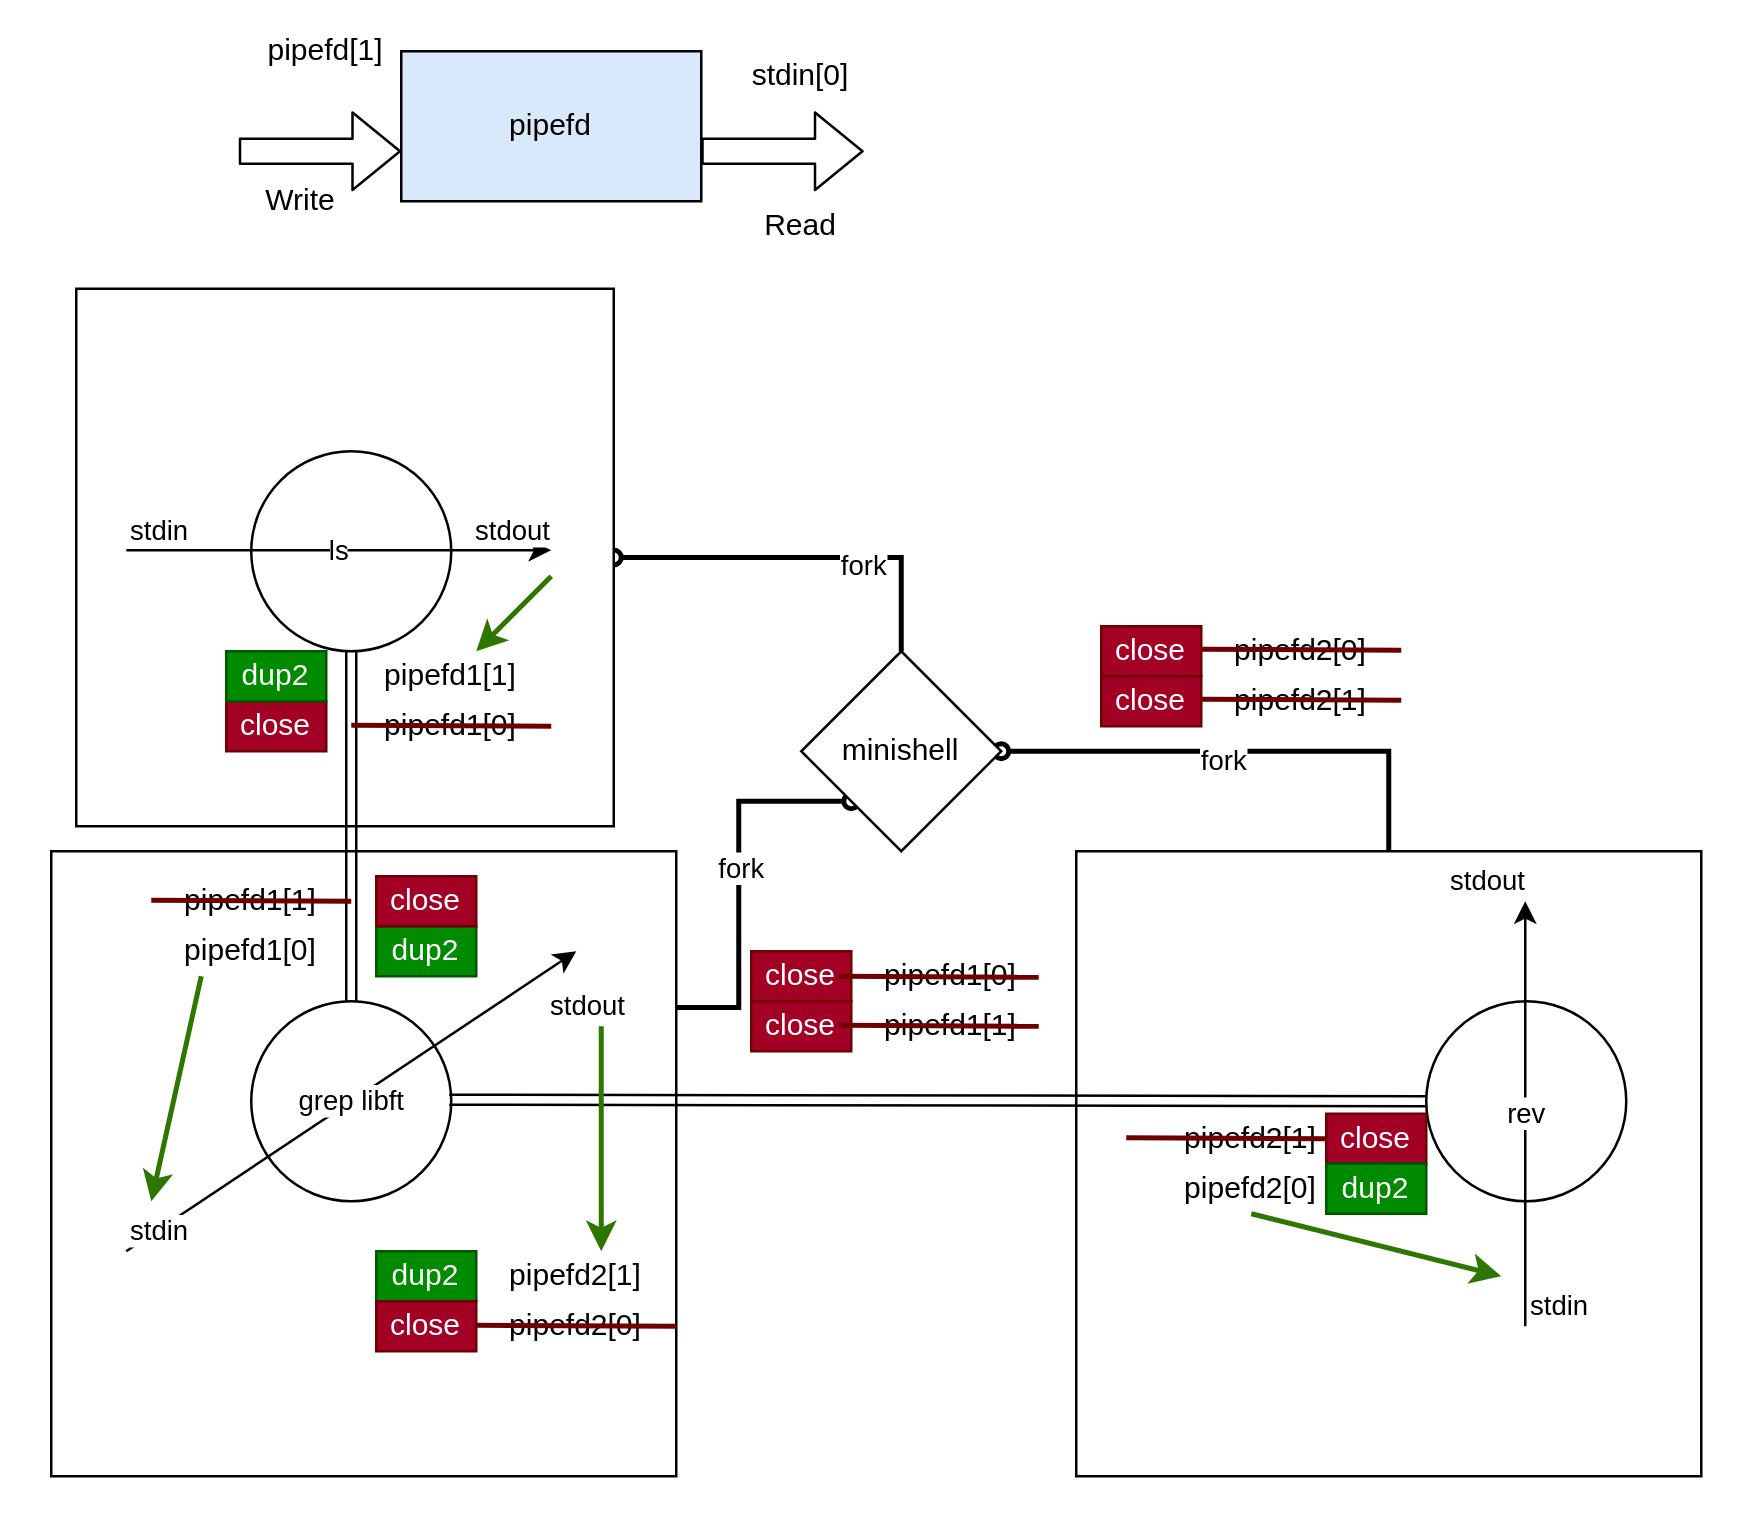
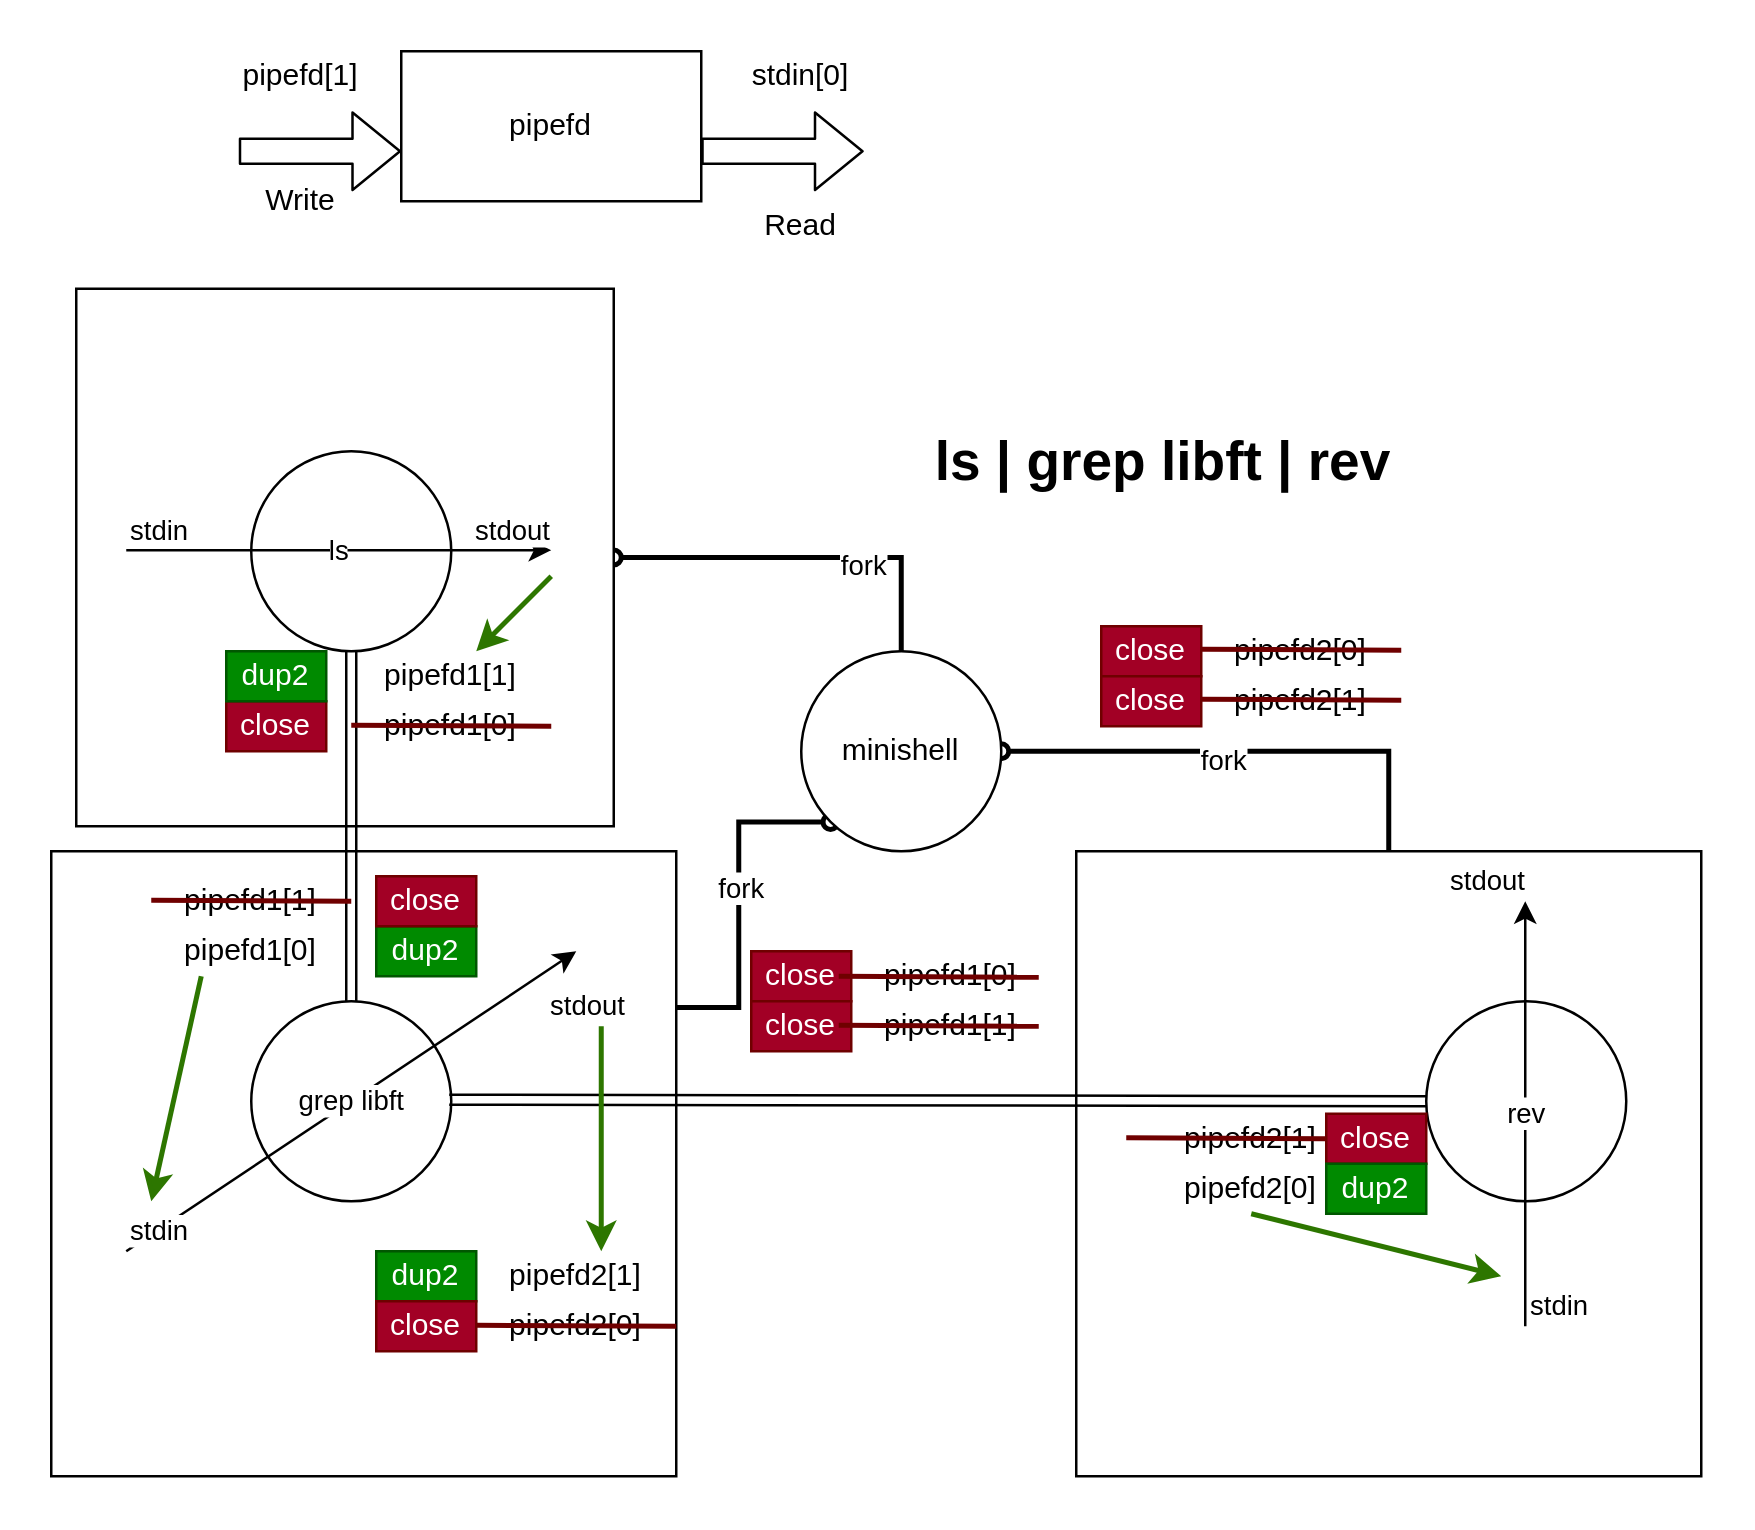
node "pipefd[1]": moved (326, 51) -> (301, 76)
node "pipefd": fillcolor #dae8fc -> #ffffff
node "ls | grep libft | rev": added
node "minishell": shape diamond -> ellipse
